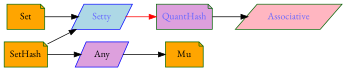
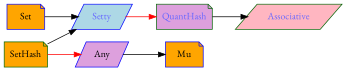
node "Set": color darkgreen -> blue
edge "SetHash" -> "Any": color black -> red
node "Mu": color darkgreen -> blue
